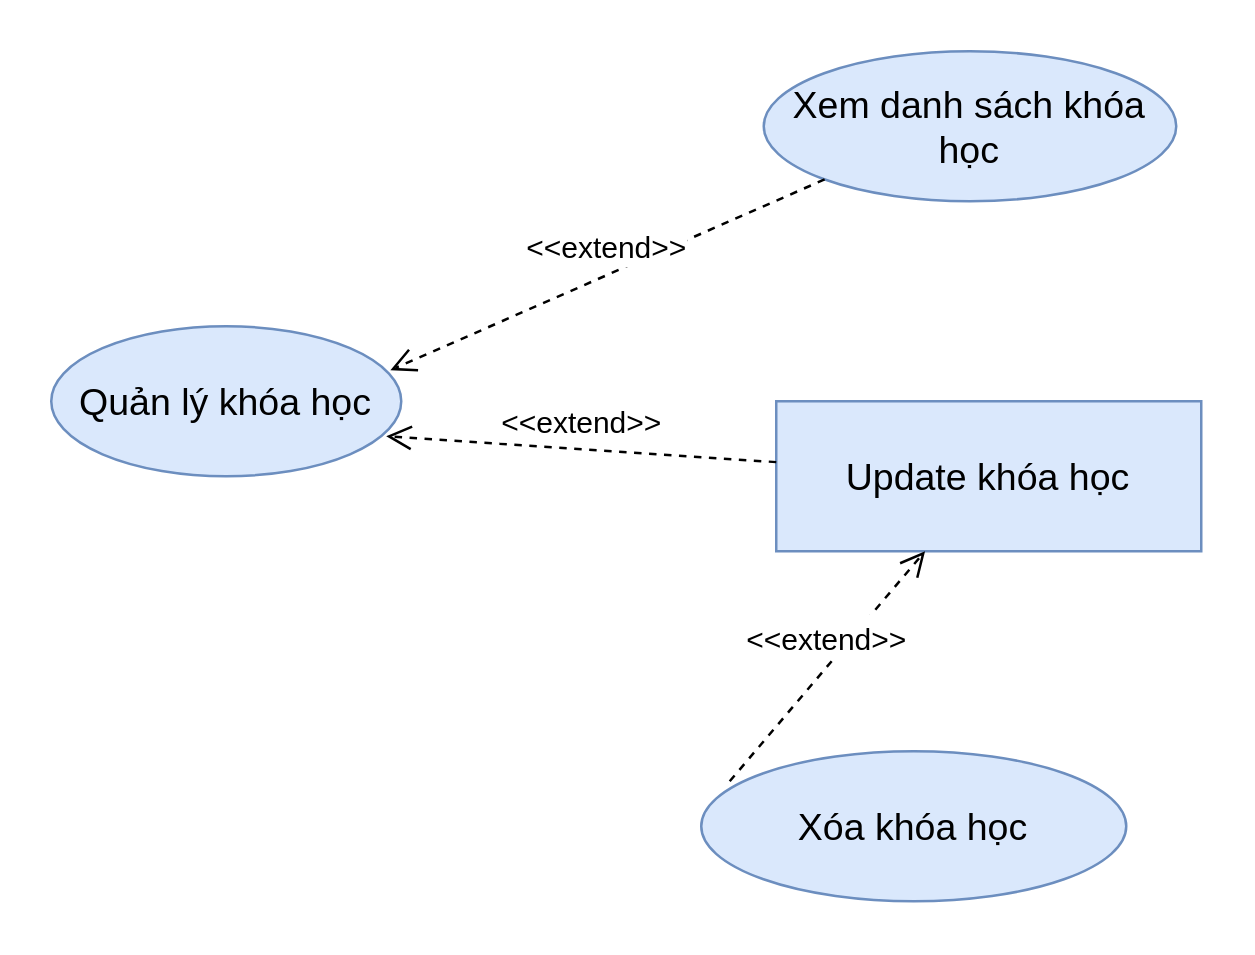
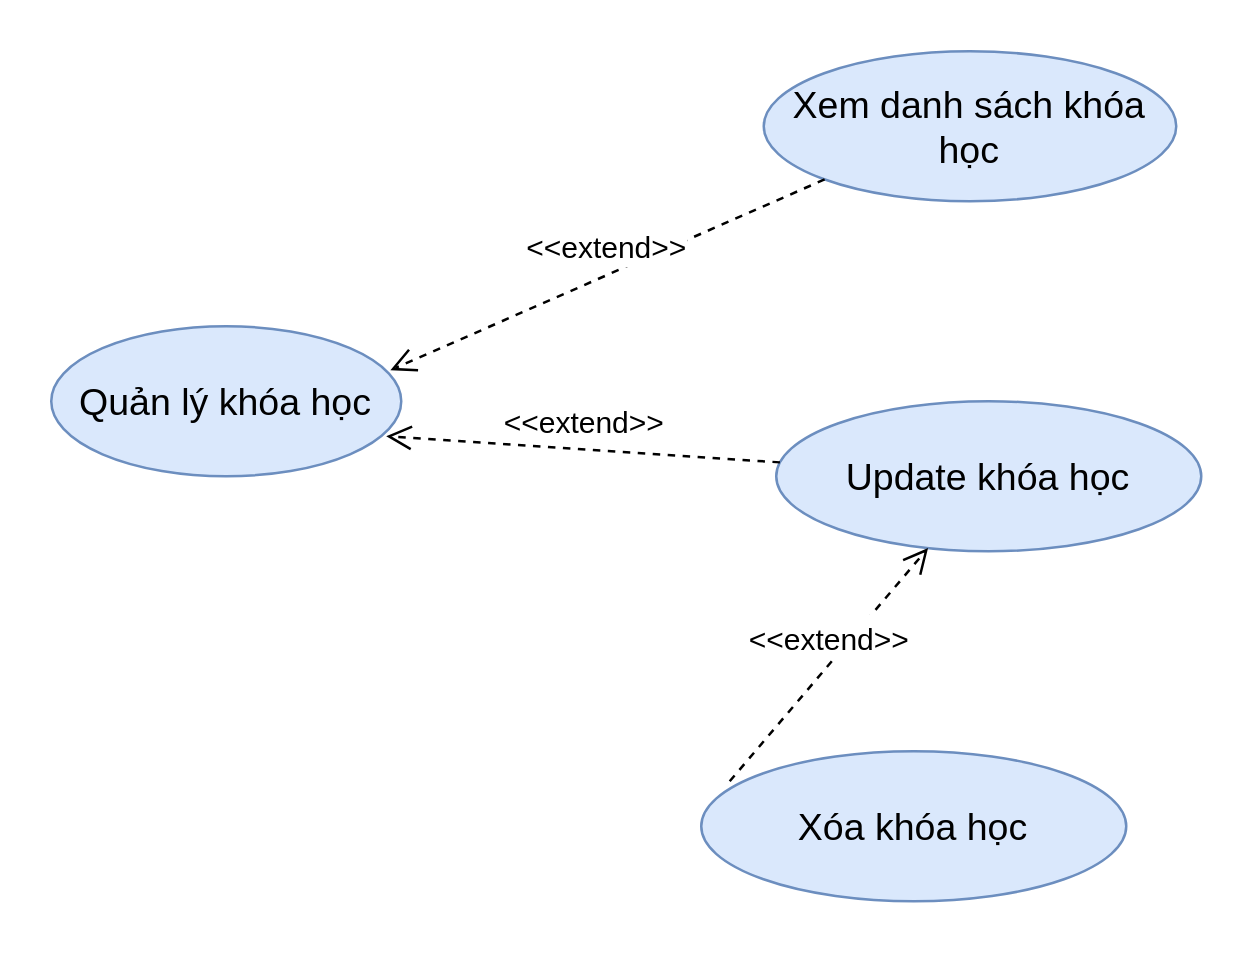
node "Update khóa học": shape rectangle -> ellipse
